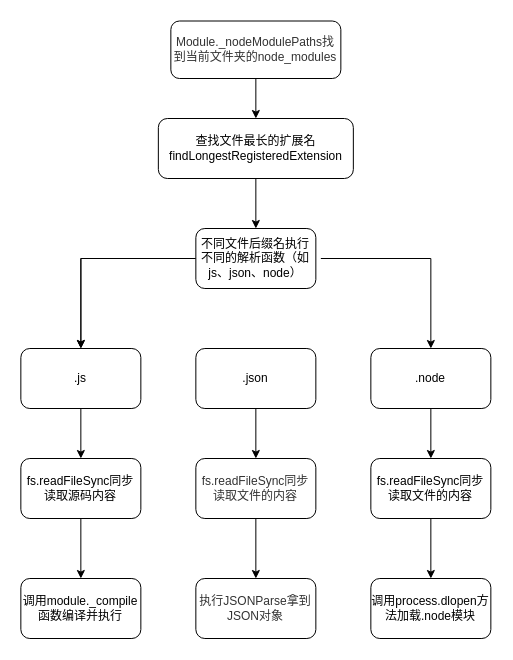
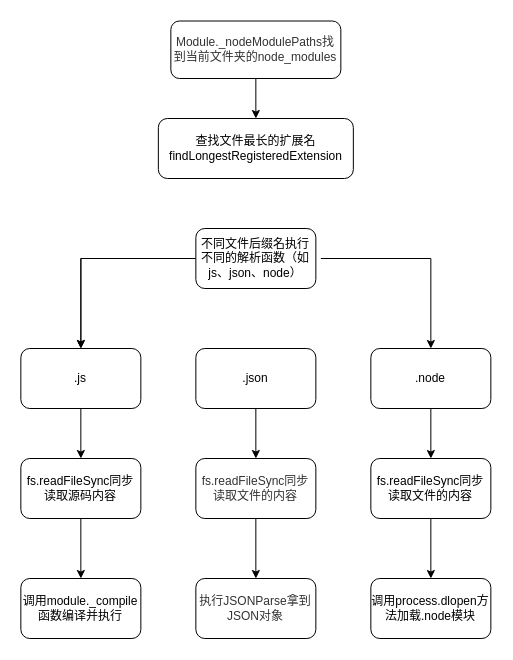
edge "查找文件最长的扩展名findLongestRegisteredExtension" -> "不同文件后缀名执行不同的解析函数（如js、json、node）": removed
